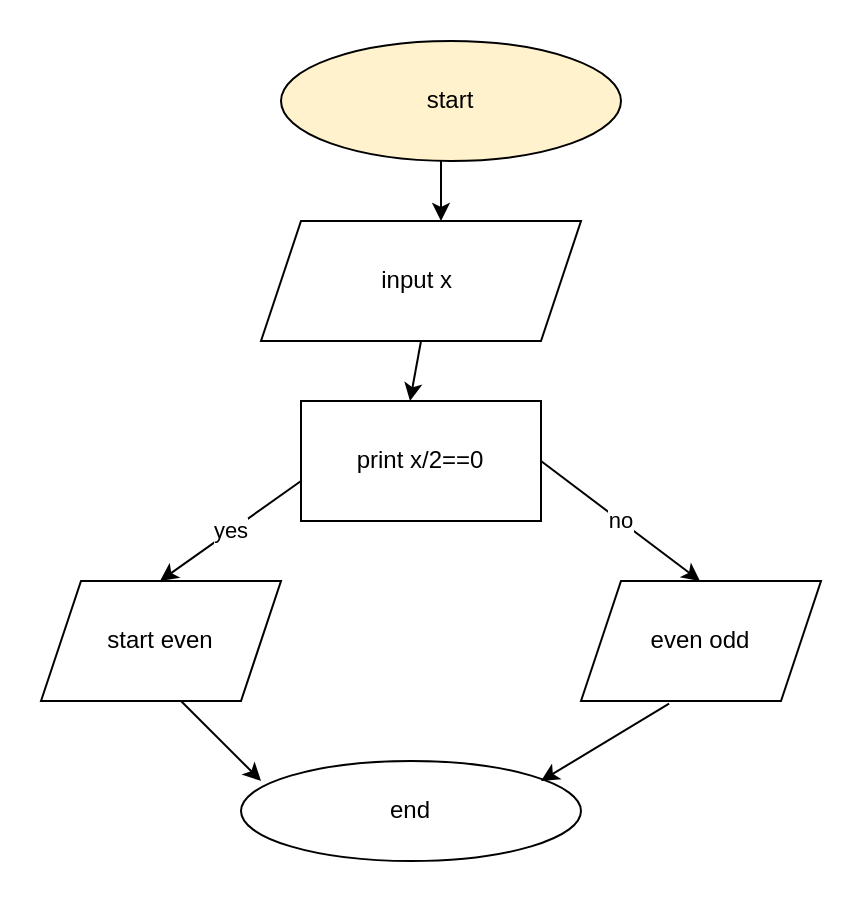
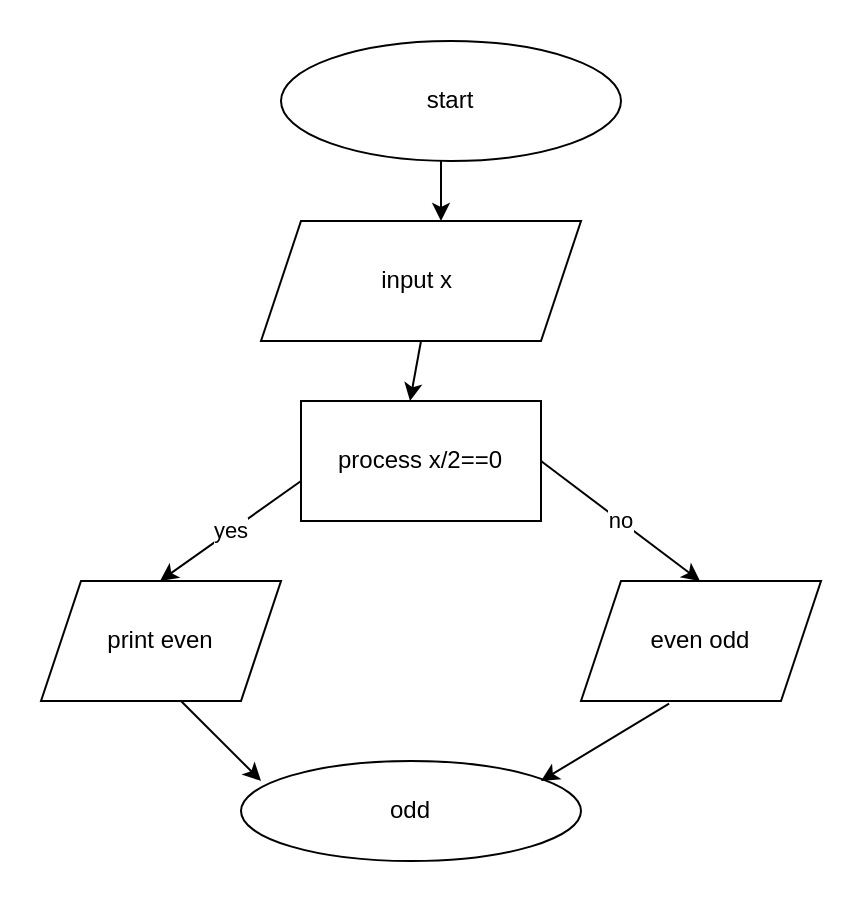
node "start": fillcolor #fff2cc -> #ffffff
node "print x/2==0": label "print x/2==0" -> "process x/2==0"
node "start even": label "start even" -> "print even"
node "end": label "end" -> "odd"
